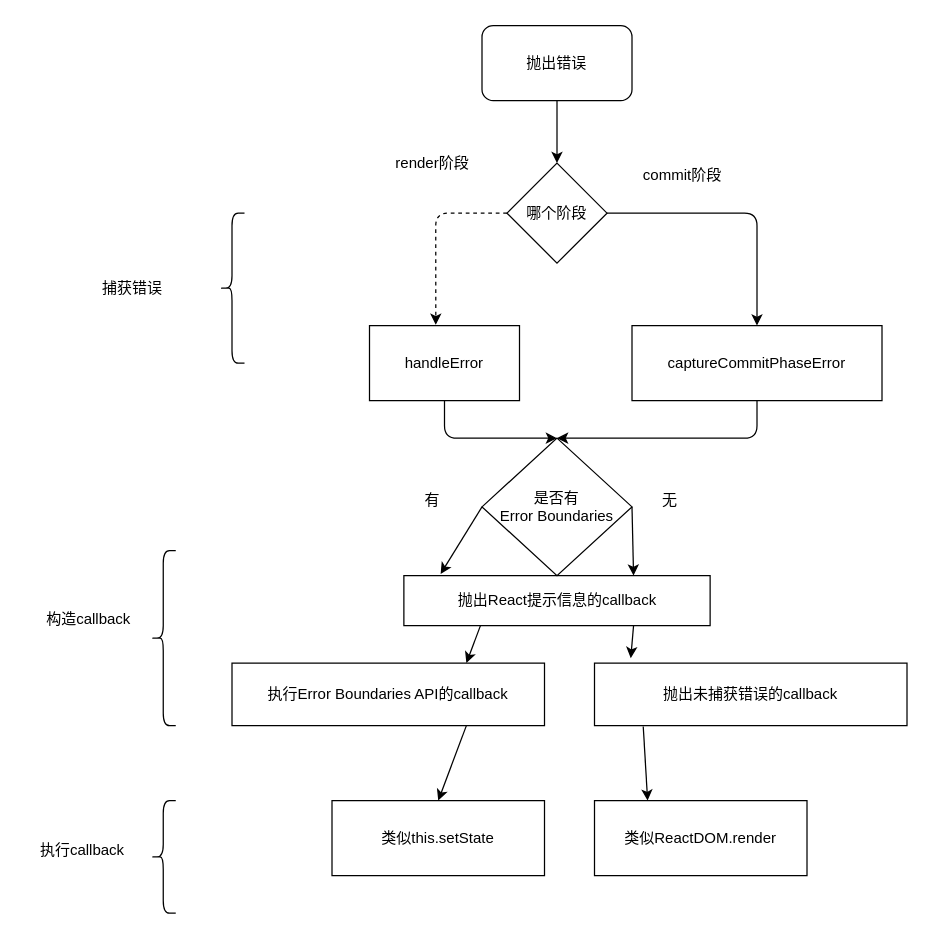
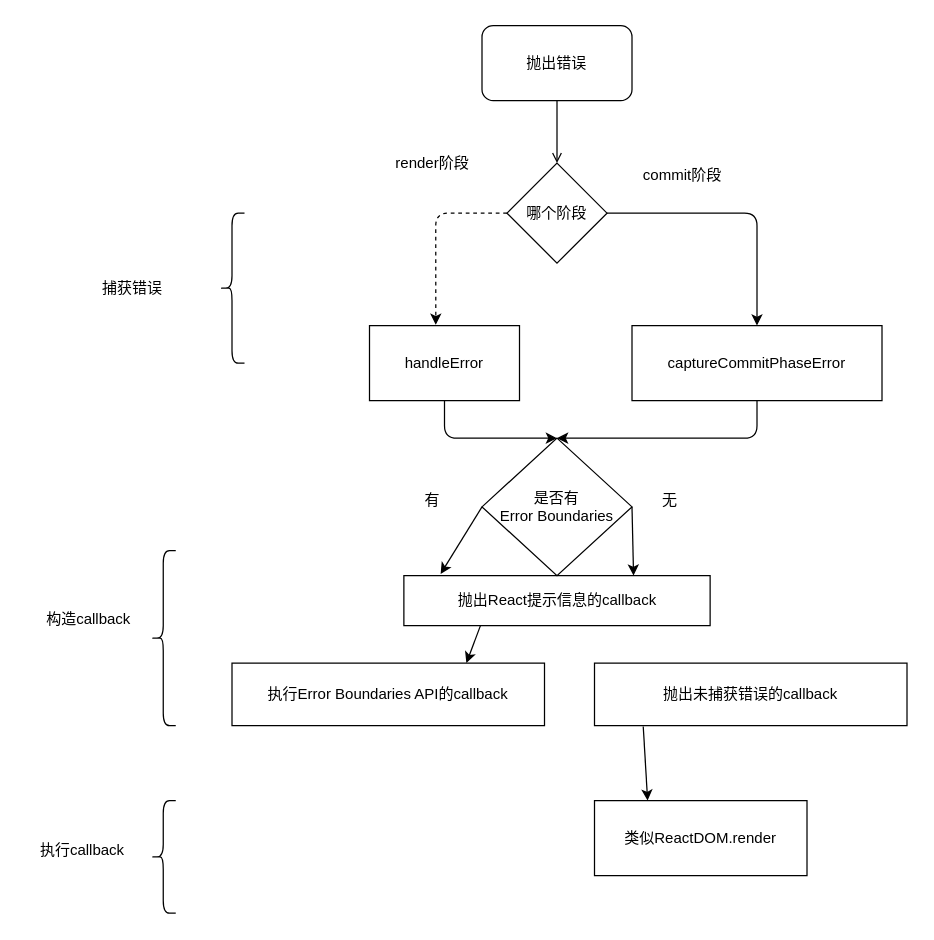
edge "抛出错误" -> "哪个阶段": arrowhead classic -> open
edge "抛出React提示信息的callback" -> "抛出未捕获错误的callback": removed
edge "执行Error Boundaries API的callback" -> "类似this.setState": removed
node "类似this.setState": removed
